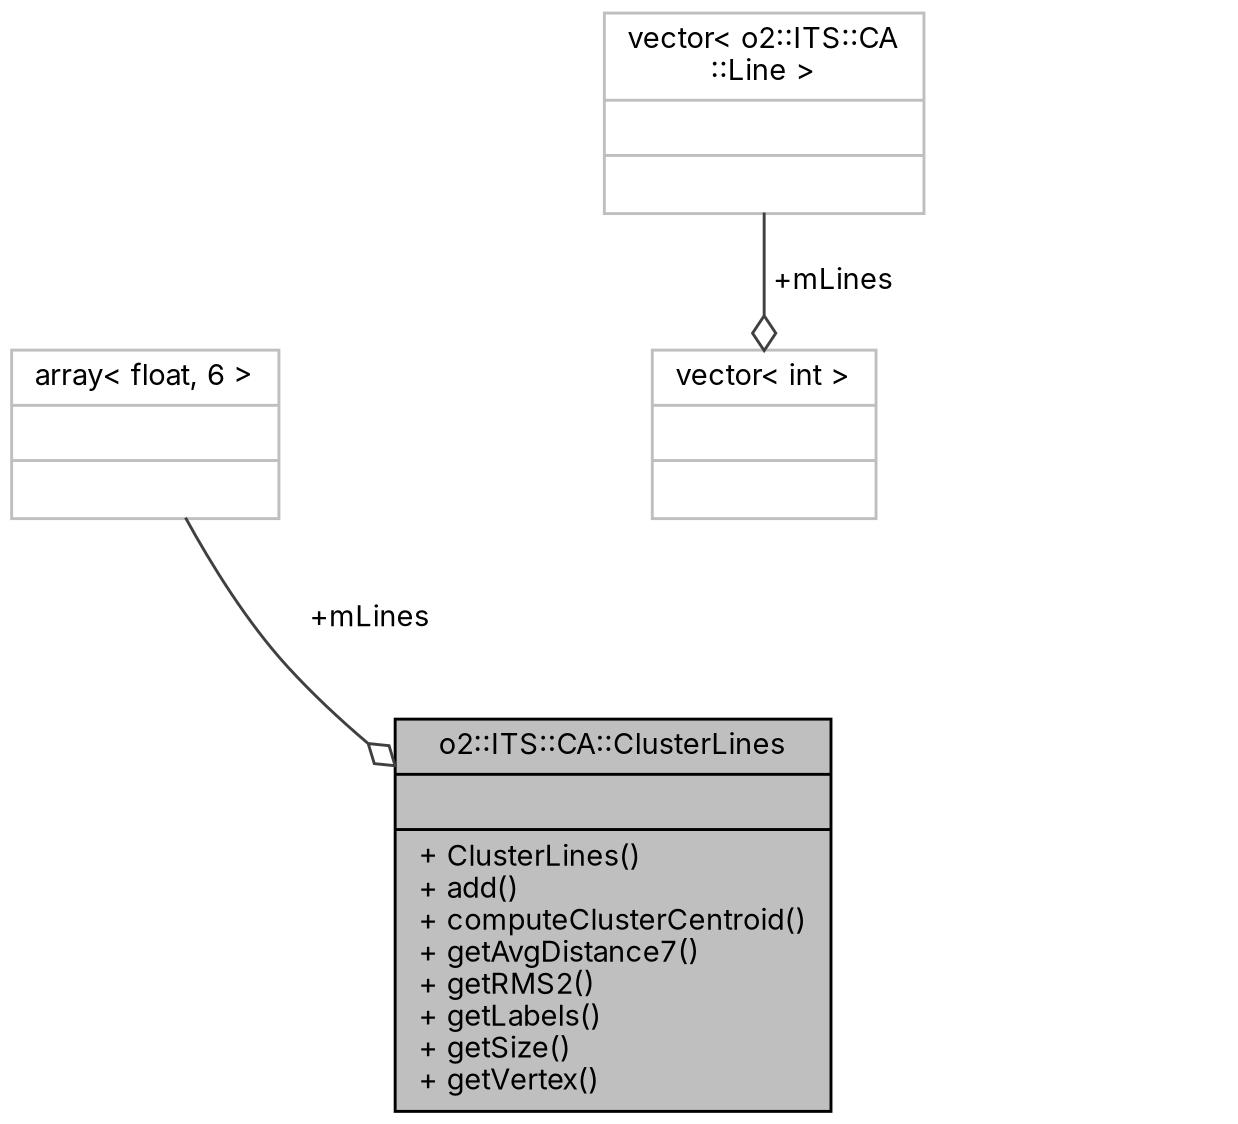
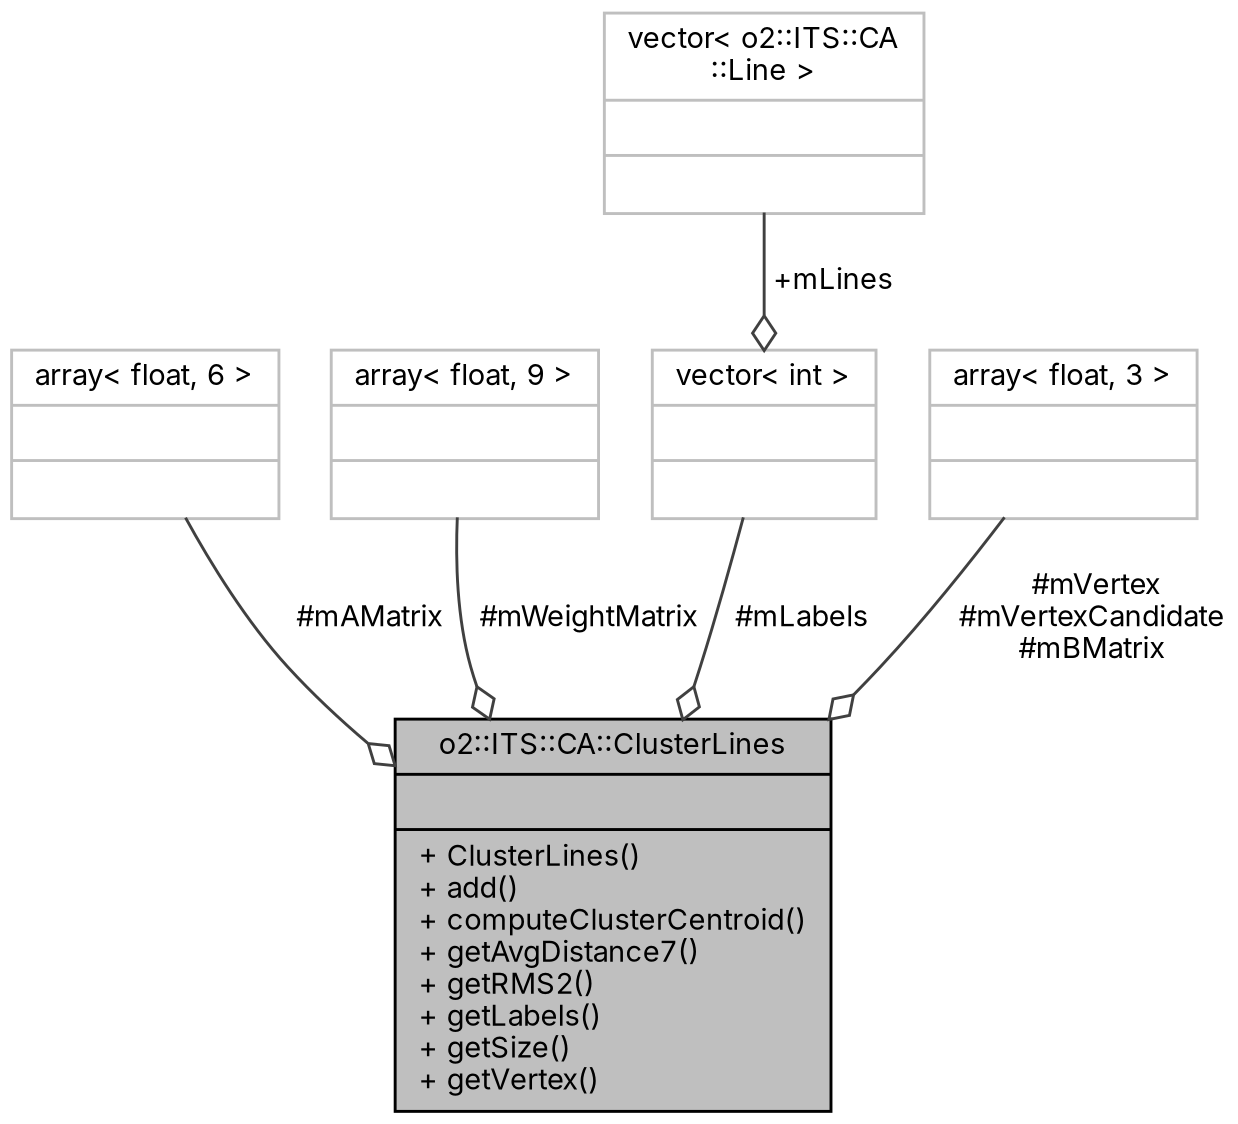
node "array< float, 9 >": added
node "array< float, 3 >": added
edge "vector< int >" -> "o2::ITS::CA::ClusterLines": added, label "#mLabels"
edge "array< float, 6 >" -> "o2::ITS::CA::ClusterLines": label " +mLines" -> " #mAMatrix"
